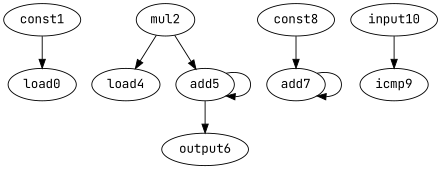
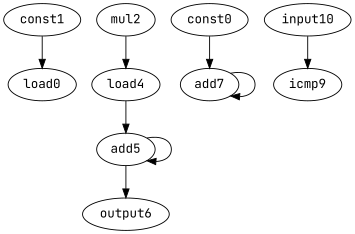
node "const8": label "const8" -> "const0"
edge "mul2" -> "add5": now "load4" -> "add5"
